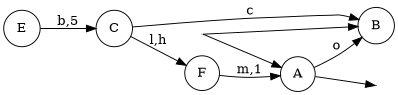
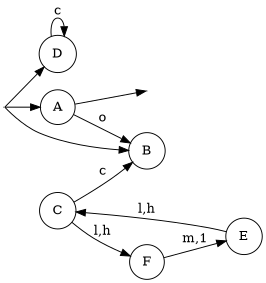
edge "E" -> "C": label "b,5" -> "l,h"
node "D": added
edge "F" -> "A": now "F" -> "E"
